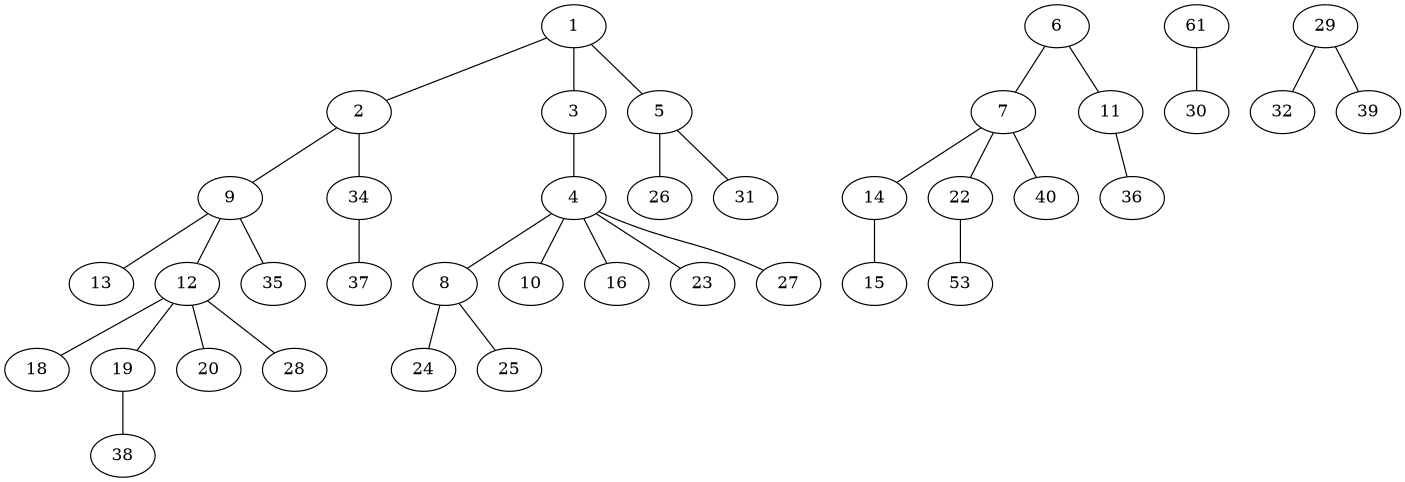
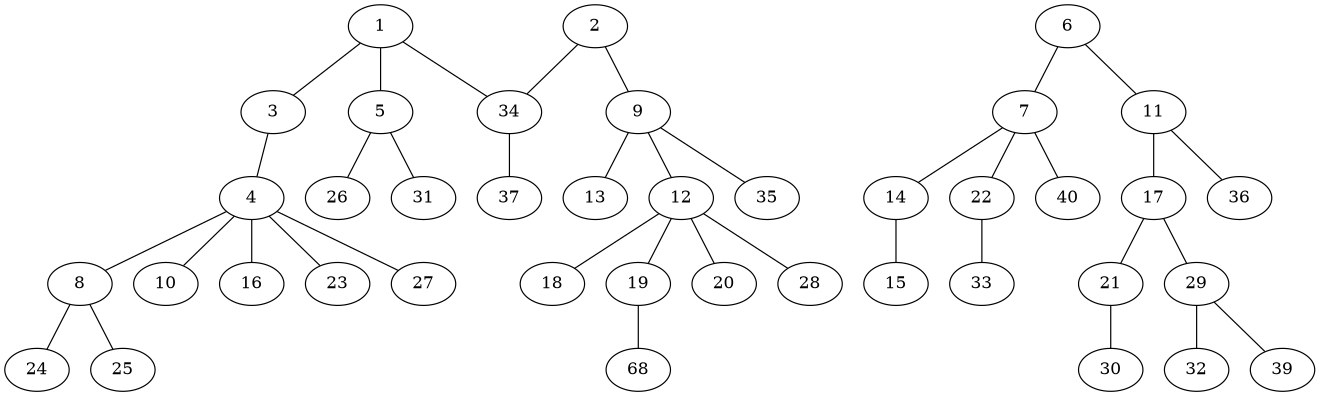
node "61": label "61" -> "21"
edge "1" -- "2": now "1" -- "34"
node "17": added
node "53": label "53" -> "33"
node "38": label "38" -> "68"
